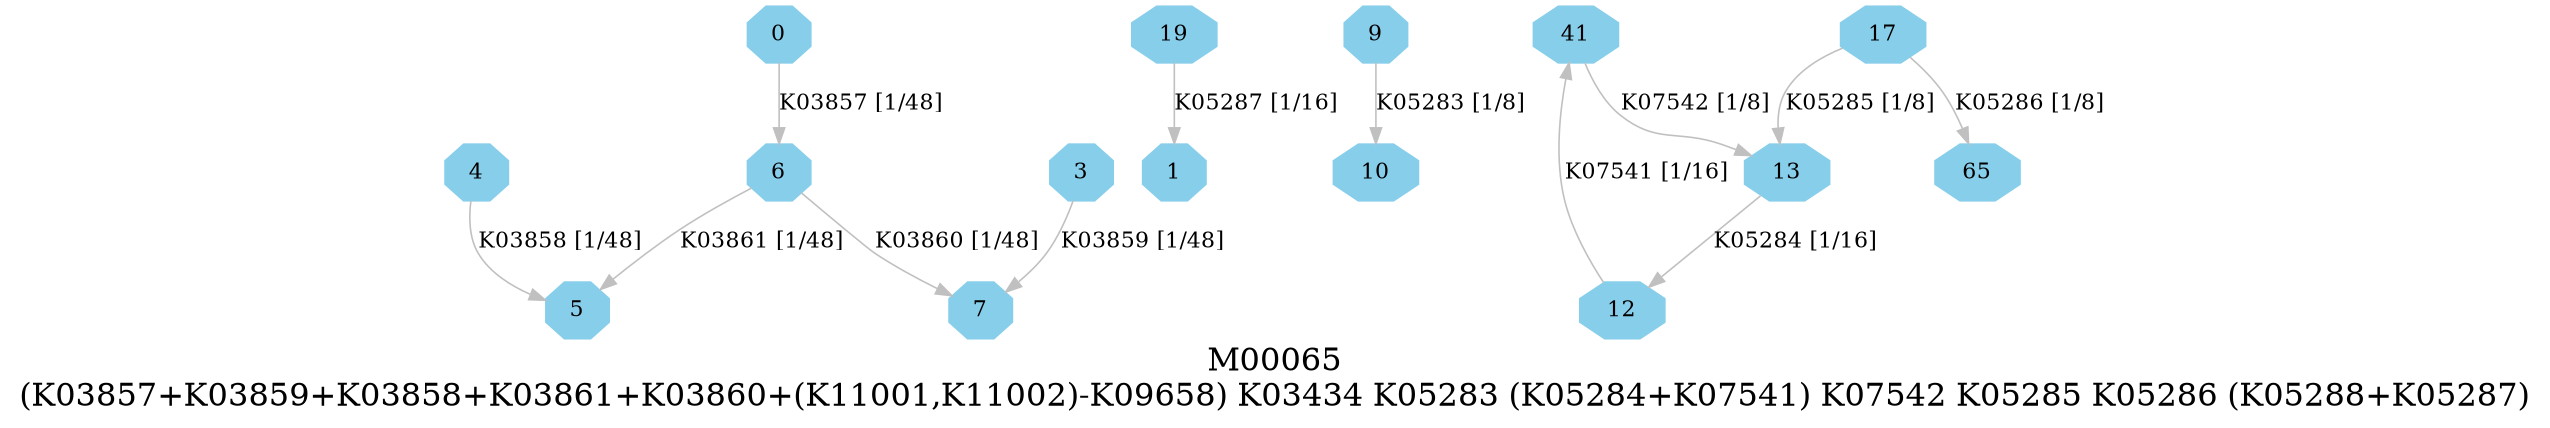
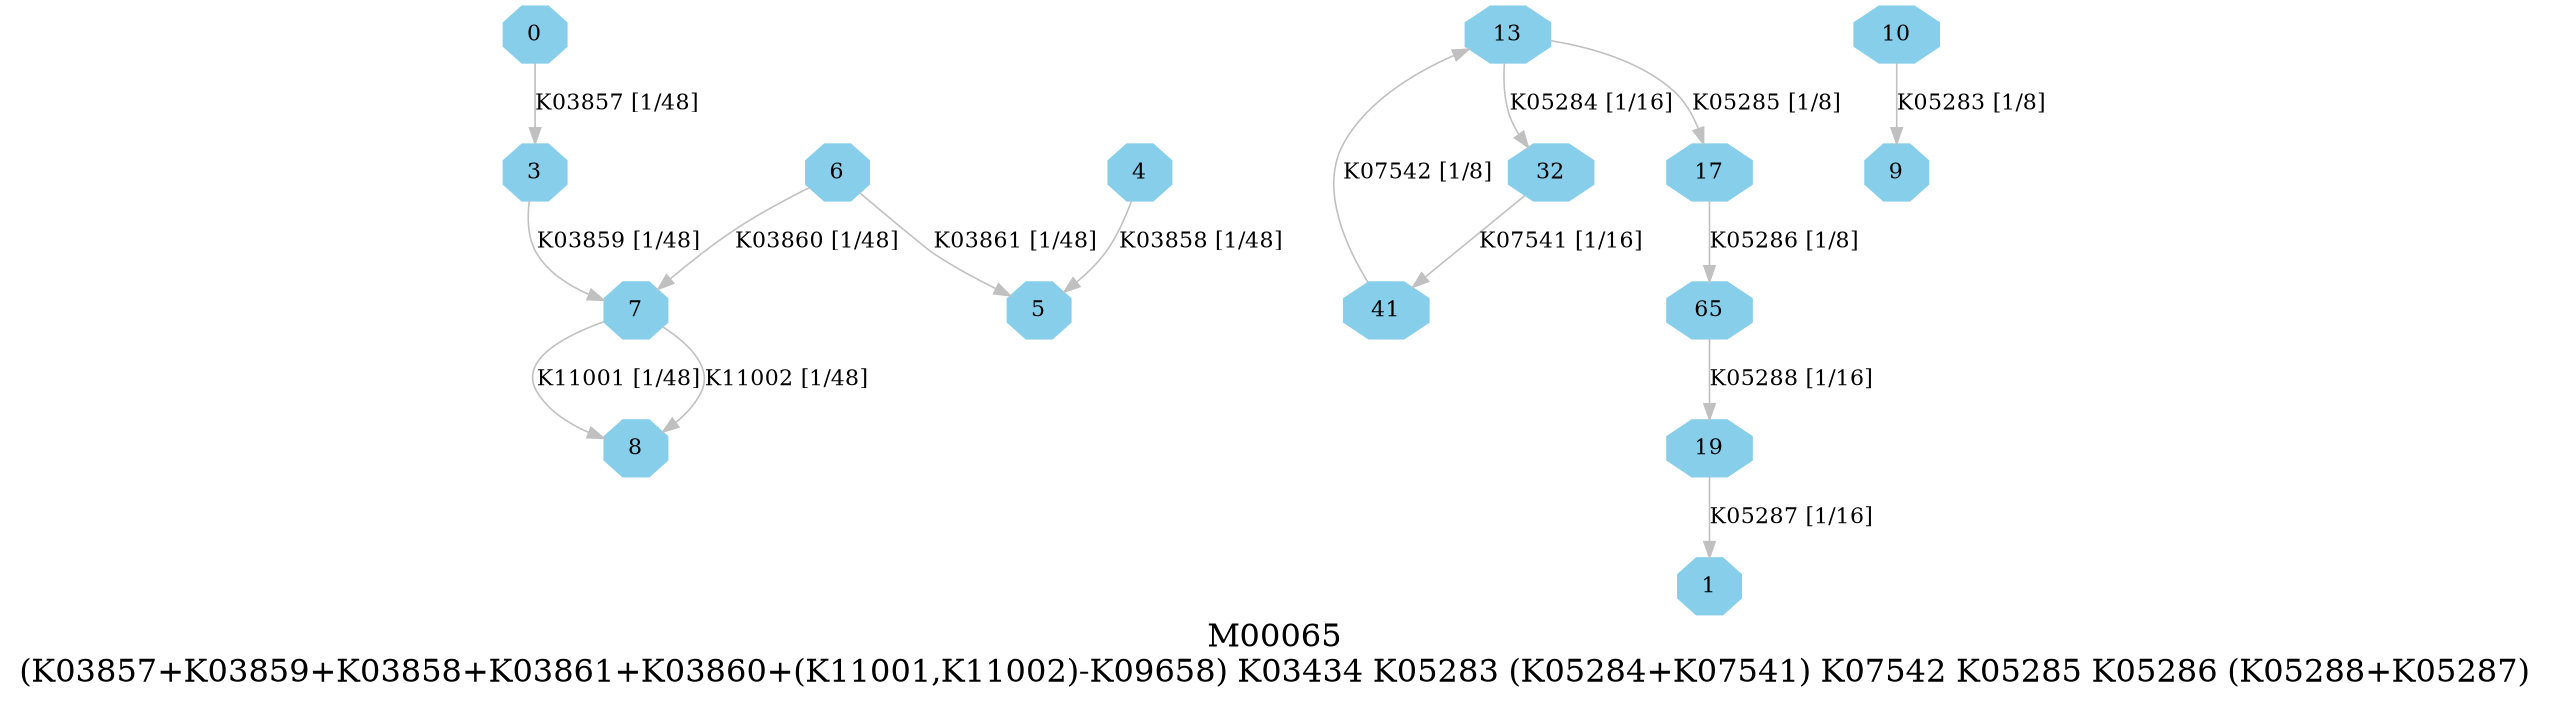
edge "17" -> "13": reversed
edge "0" -> "6": now "0" -> "3"
edge "9" -> "10": reversed
node "12": label "12" -> "32"
edge "65" -> "19": added, label "K05288 [1/16]"
node "8": added
